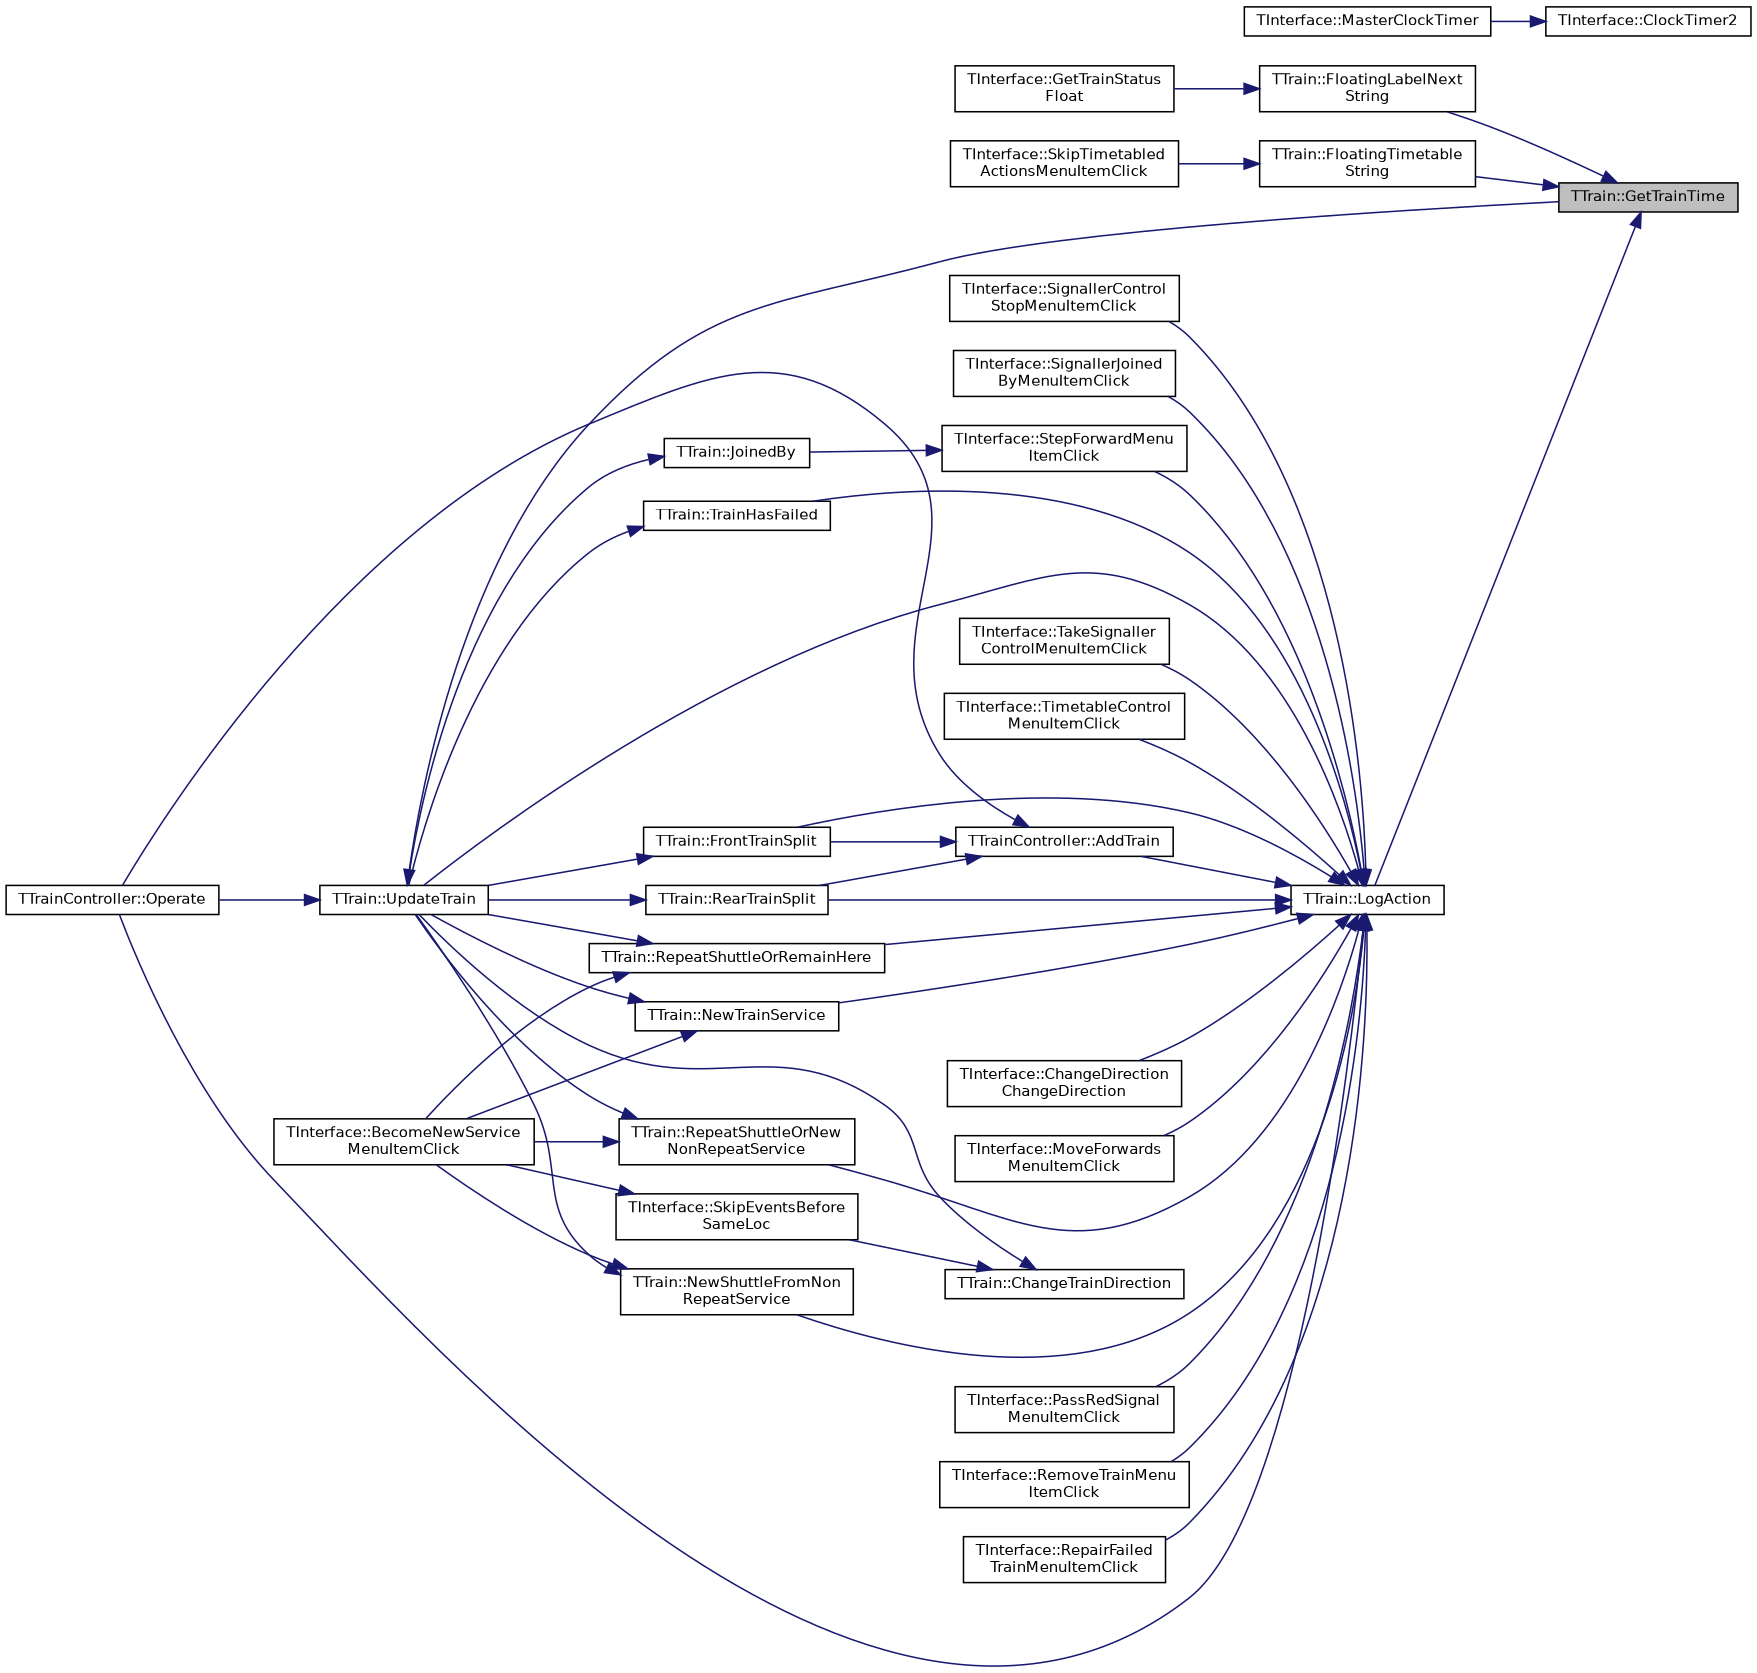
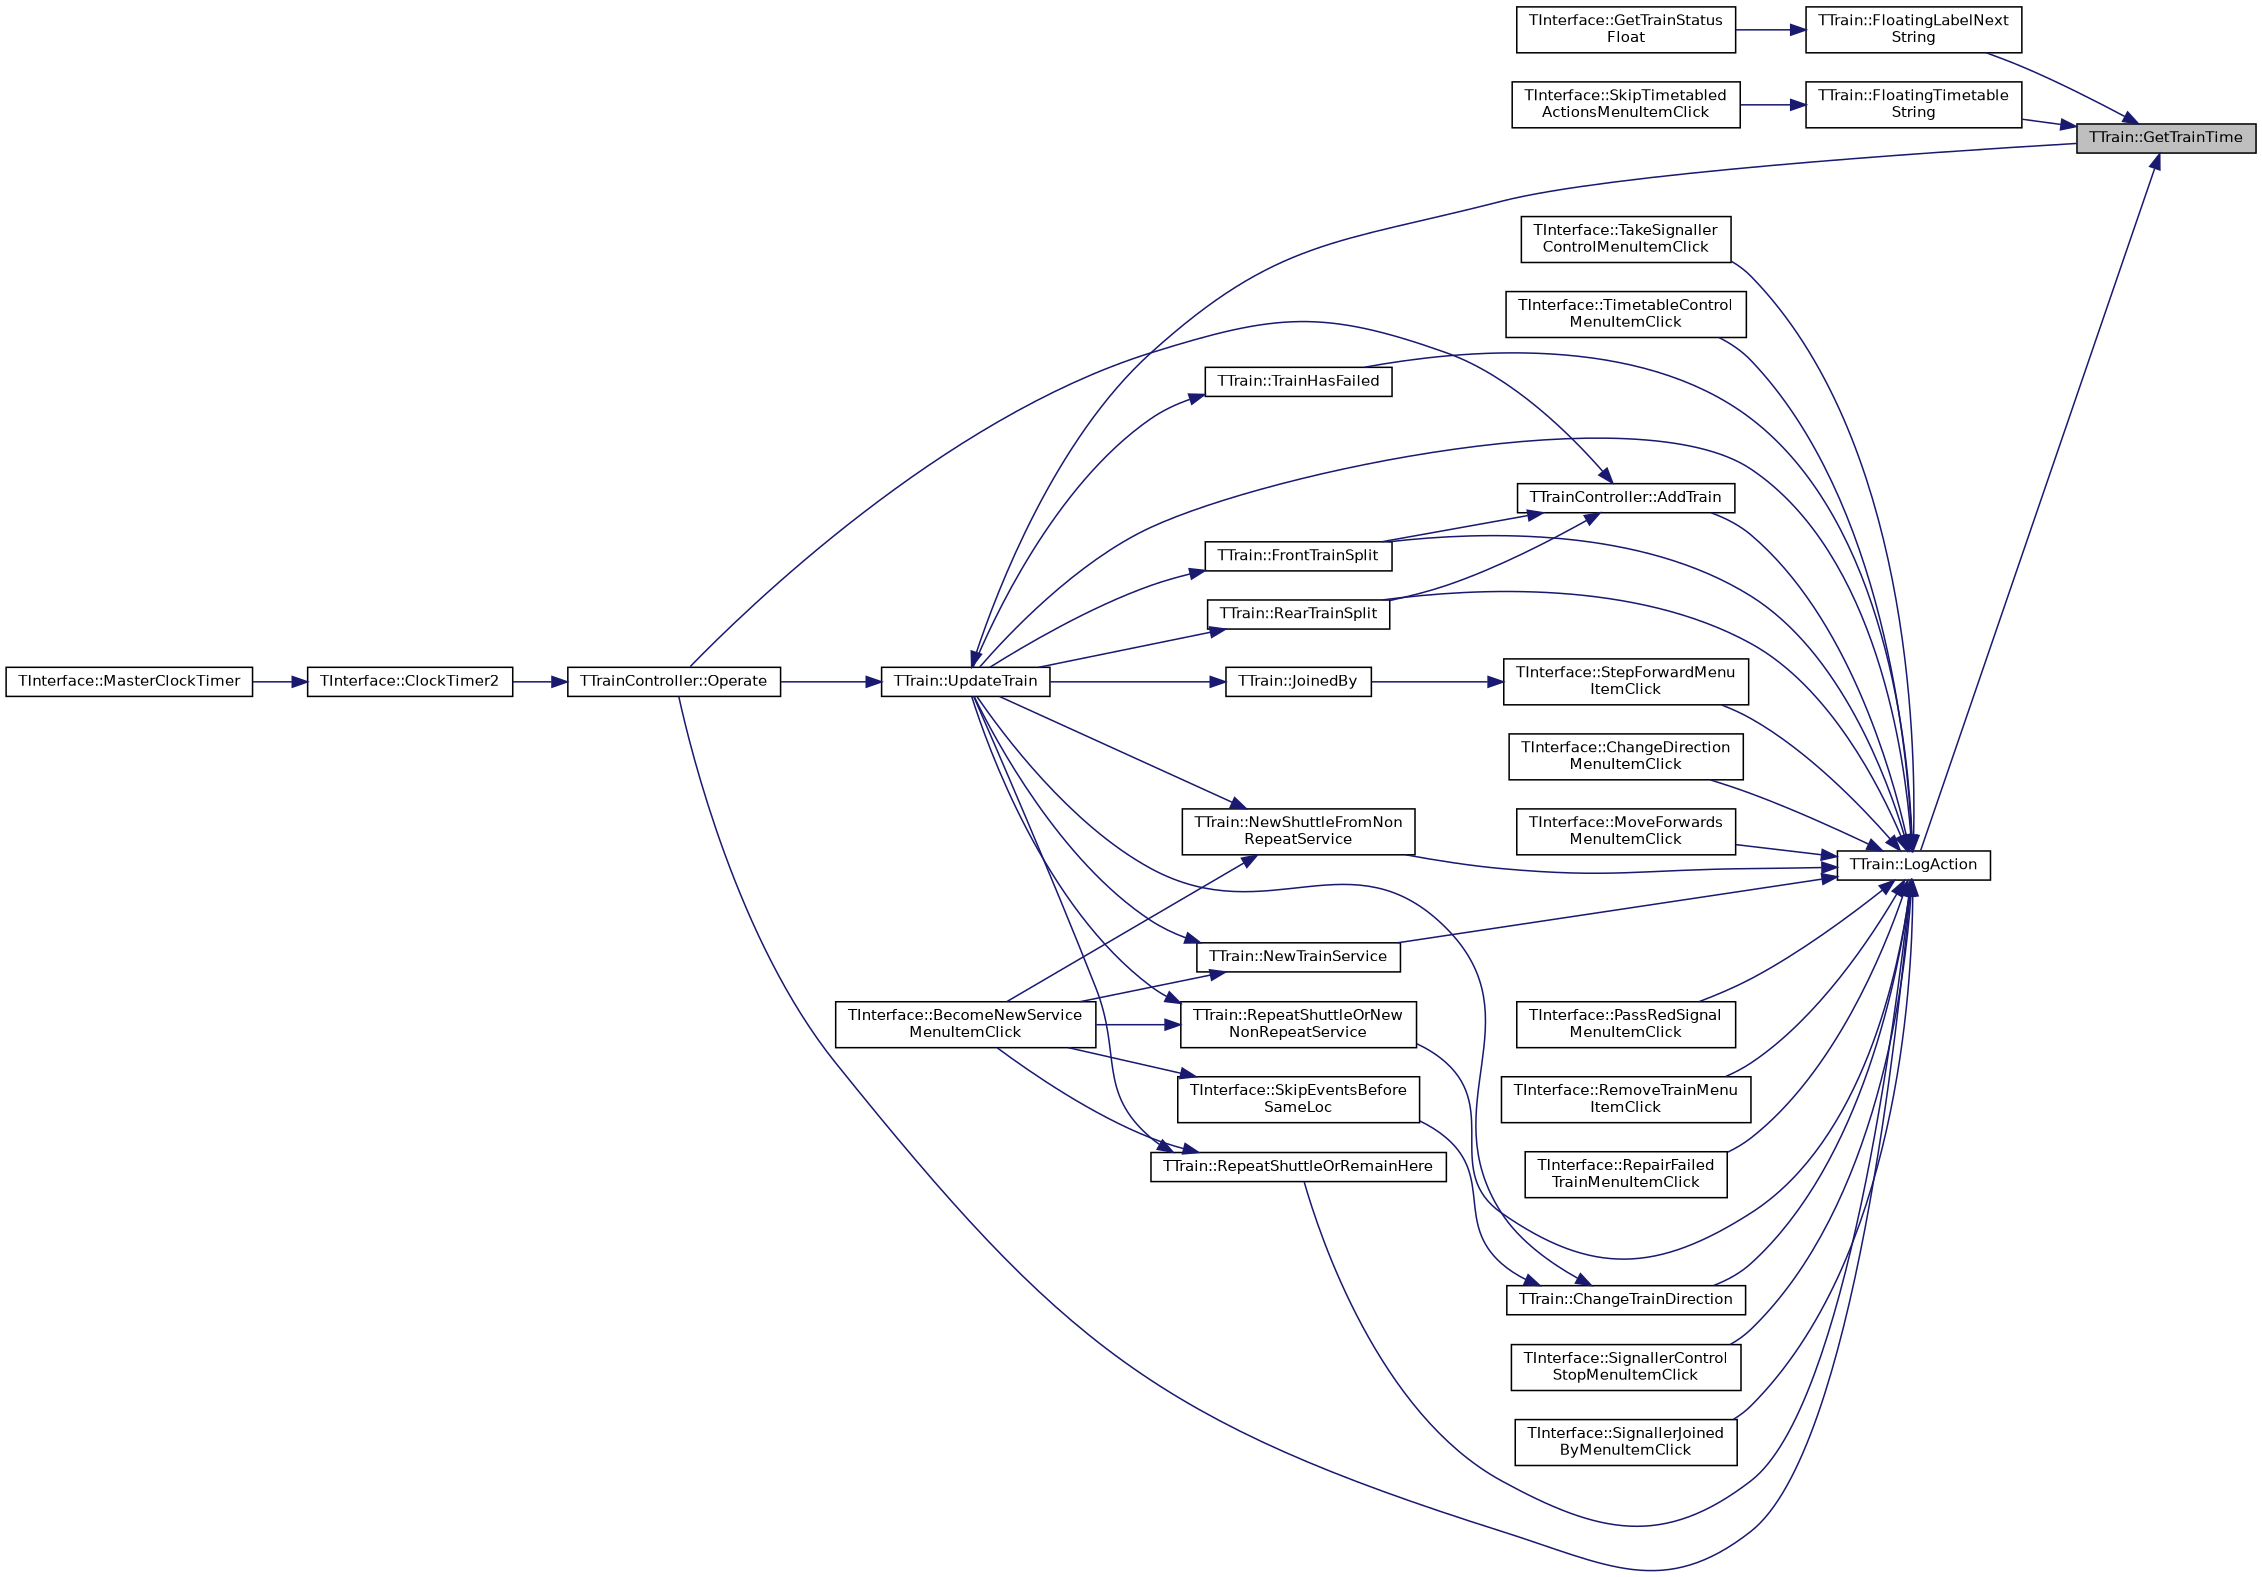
edge "TInterface::ClockTimer2" -> "TTrainController::Operate": added
node "TInterface::ChangeDirection ChangeDirection": label "TInterface::ChangeDirection ChangeDirection" -> "TInterface::ChangeDirection MenuItemClick"
edge "TTrain::ChangeTrainDirection" -> "TTrain::LogAction": added
